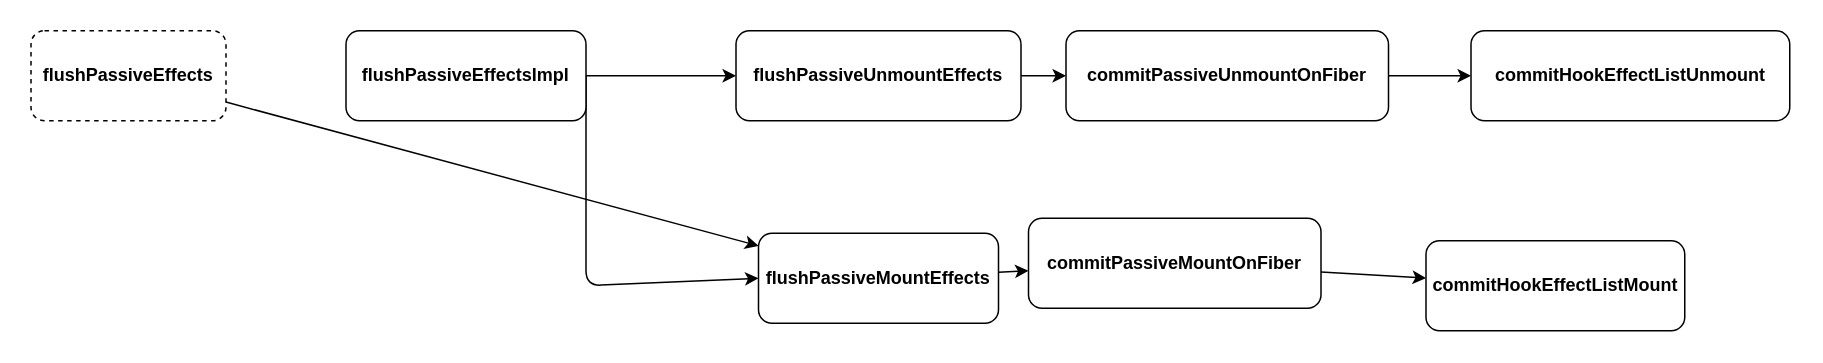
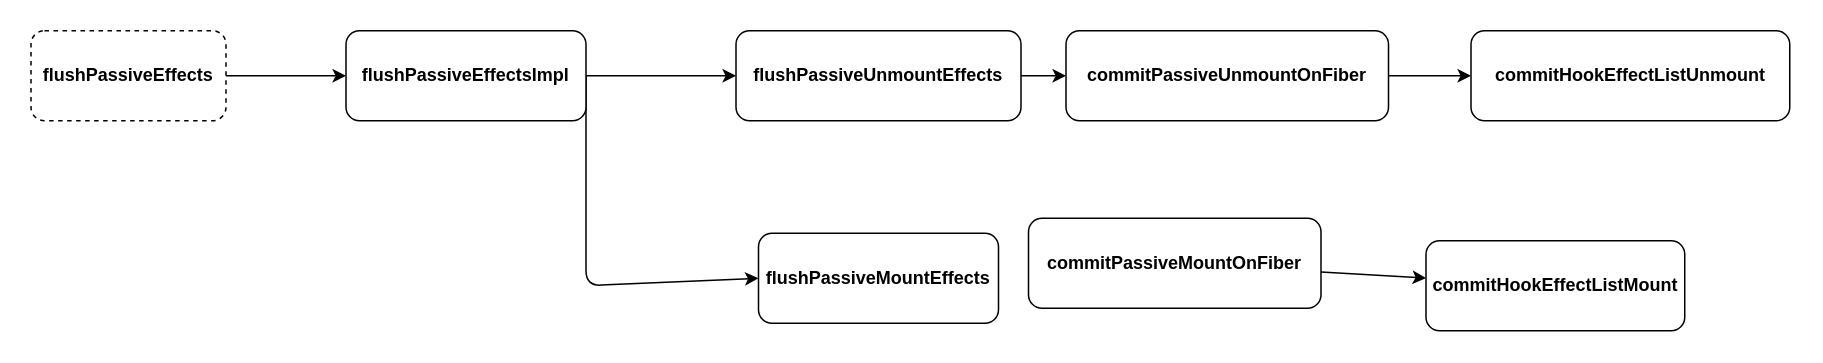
edge "flushPassiveEffects" -> "flushPassiveMountEffects": now "flushPassiveEffects" -> "flushPassiveEffectsImpl"
edge "flushPassiveMountEffects" -> "commitPassiveMountOnFiber": removed
